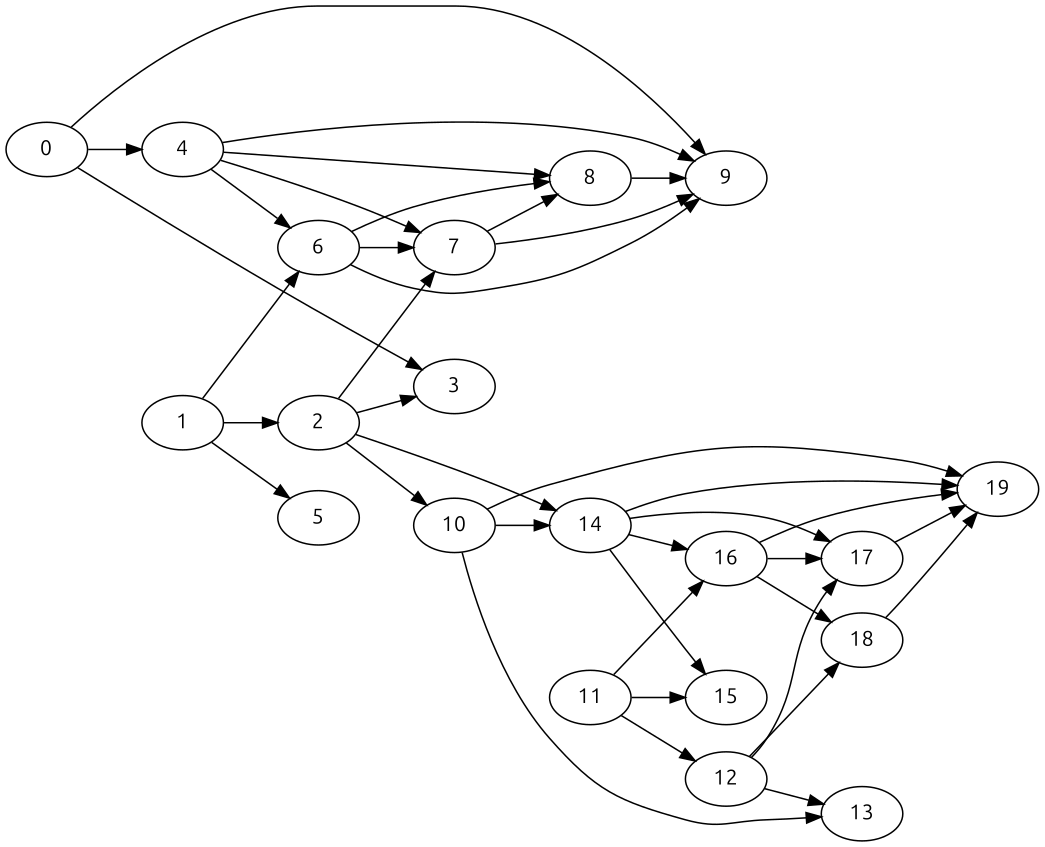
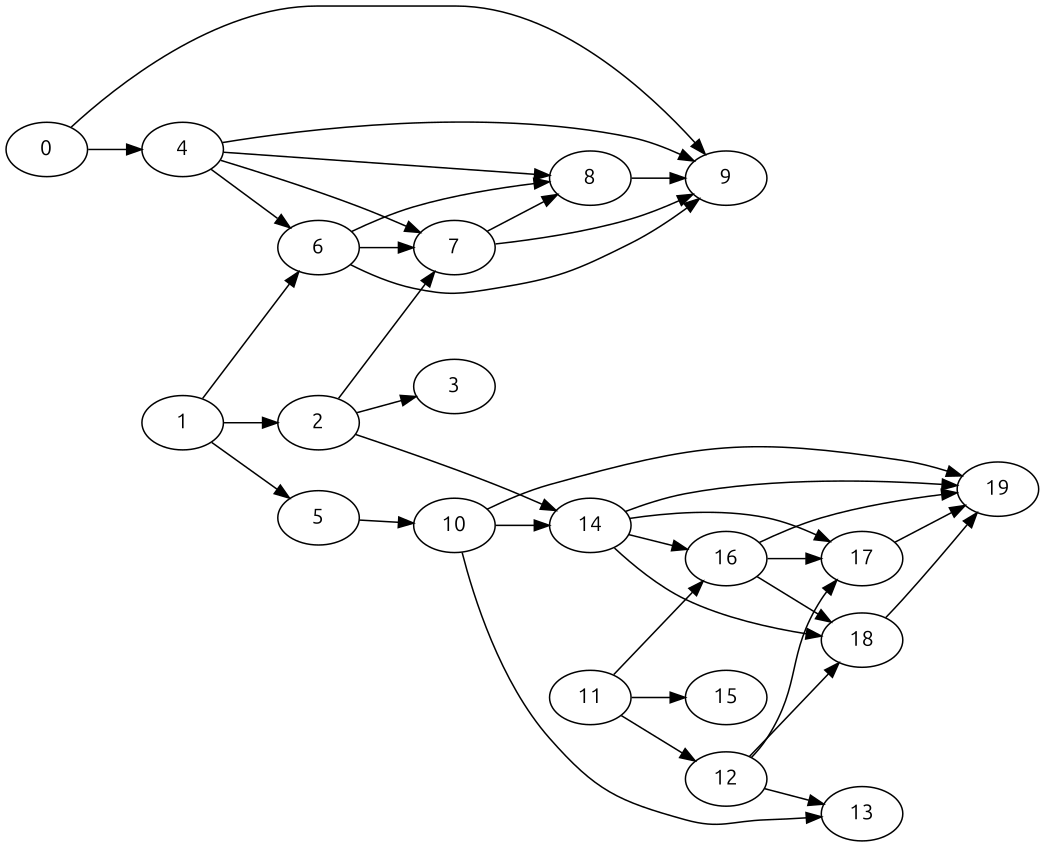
edge "0" -> "3": removed
edge "2" -> "10": now "5" -> "10"
edge "14" -> "15": now "14" -> "18"
